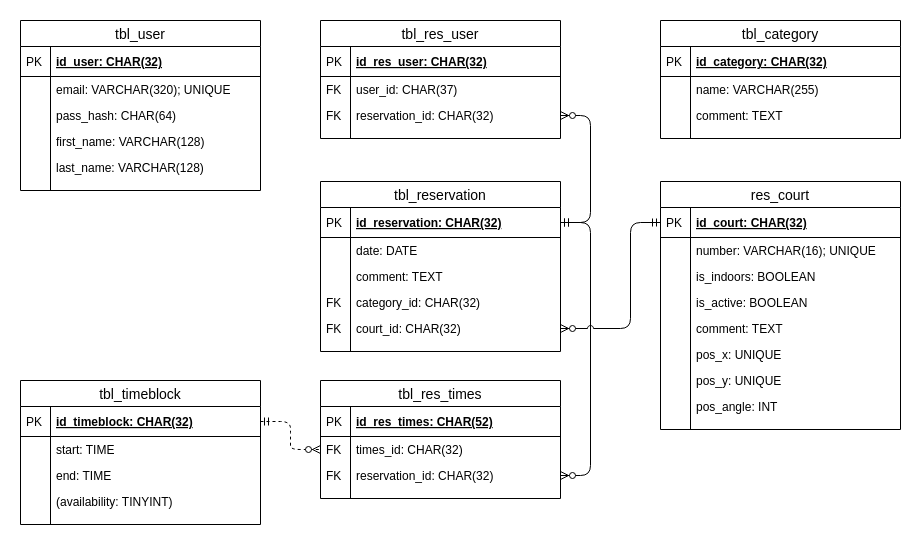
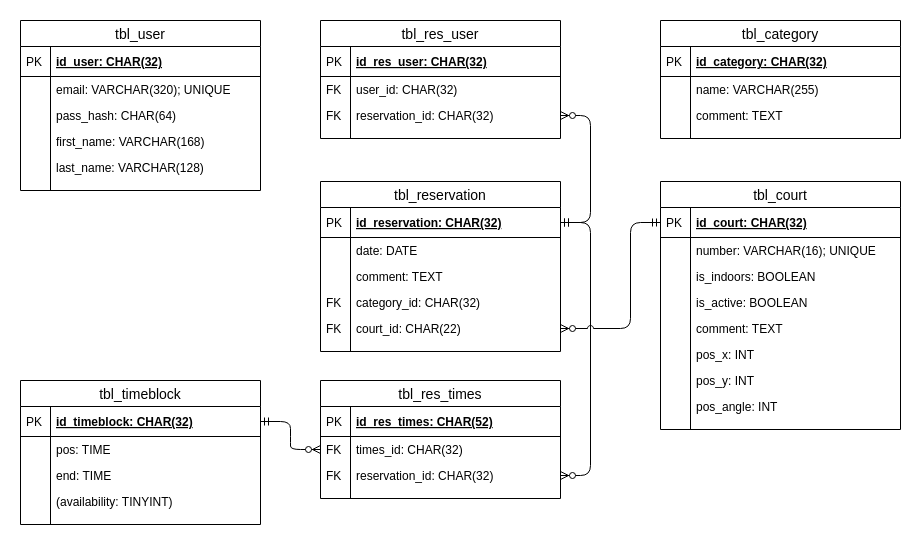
node "user_id: CHAR(37)": label "user_id: CHAR(37)" -> "user_id: CHAR(32)"
node "first_name: VARCHAR(128)": label "first_name: VARCHAR(128)" -> "first_name: VARCHAR(168)"
node "res_court": label "res_court" -> "tbl_court"
node "court_id: CHAR(32)": label "court_id: CHAR(32)" -> "court_id: CHAR(22)"
node "pos_x: UNIQUE": label "pos_x: UNIQUE" -> "pos_x: INT"
node "pos_y: UNIQUE": label "pos_y: UNIQUE" -> "pos_y: INT"
edge "id_timeblock: CHAR(32)" -- "times_id: CHAR(32)": style dashed -> solid
node "start: TIME": label "start: TIME" -> "pos: TIME"
